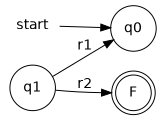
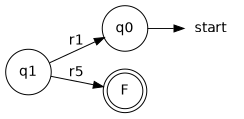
edge "start" -> "q0": reversed
edge "q1" -> "F": label "r2" -> "r5"
